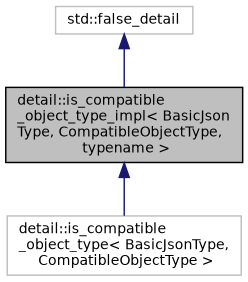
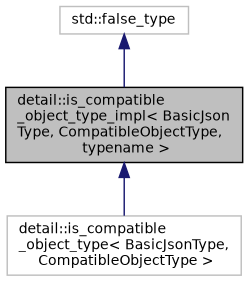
node "std::false_detail": label "std::false_detail" -> "std::false_type"
